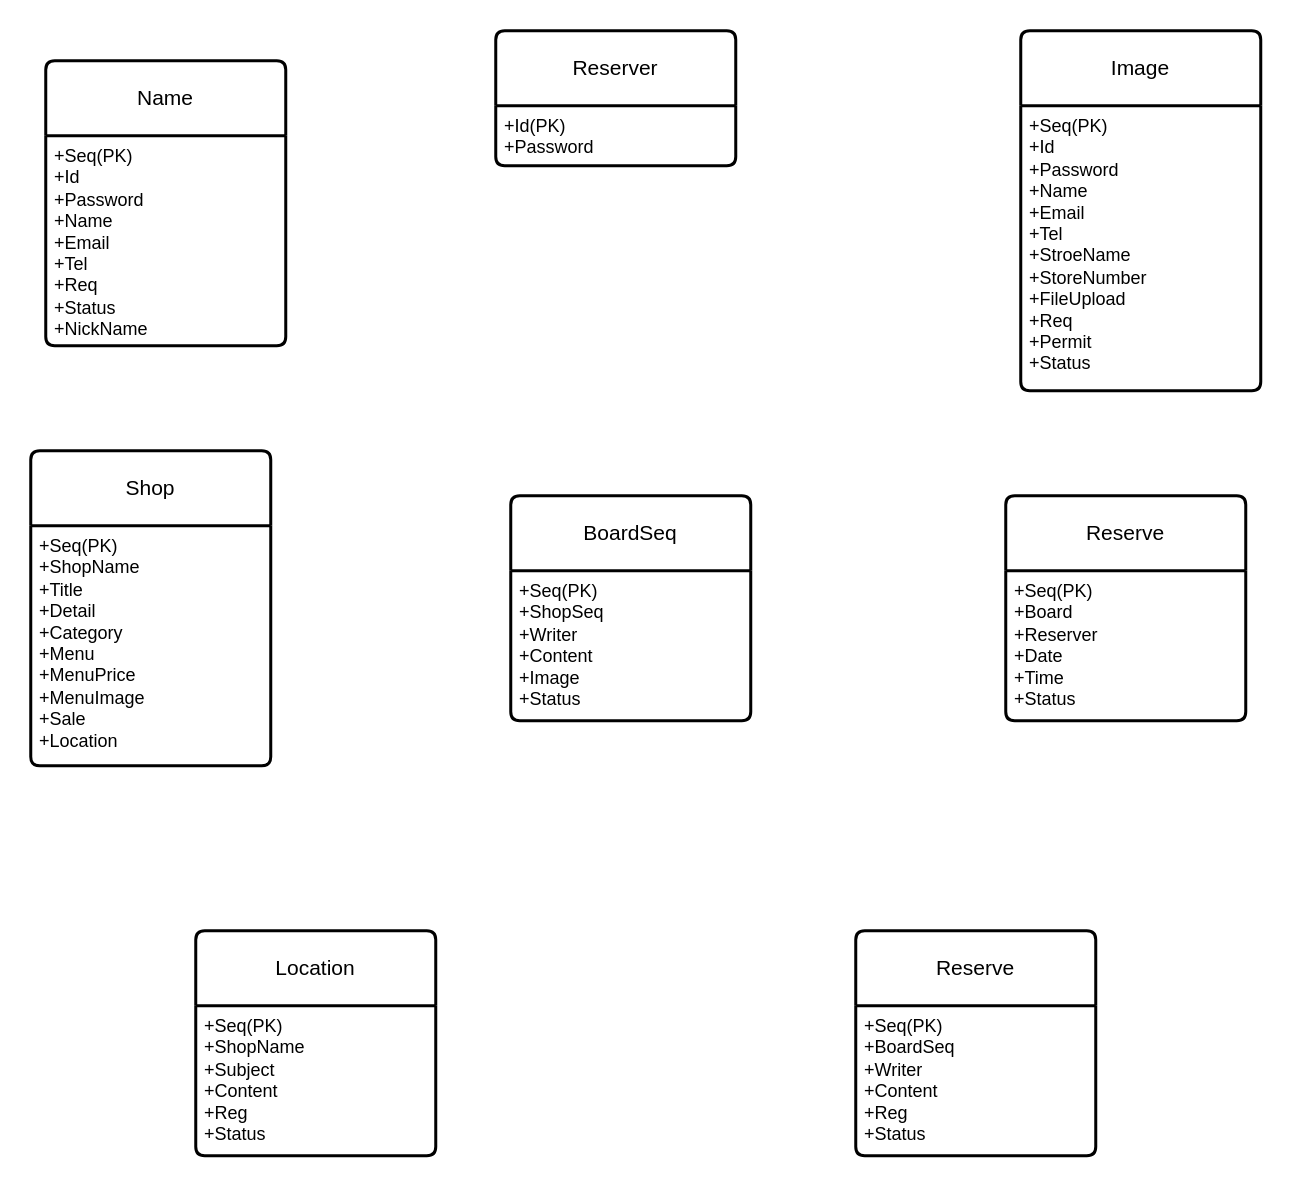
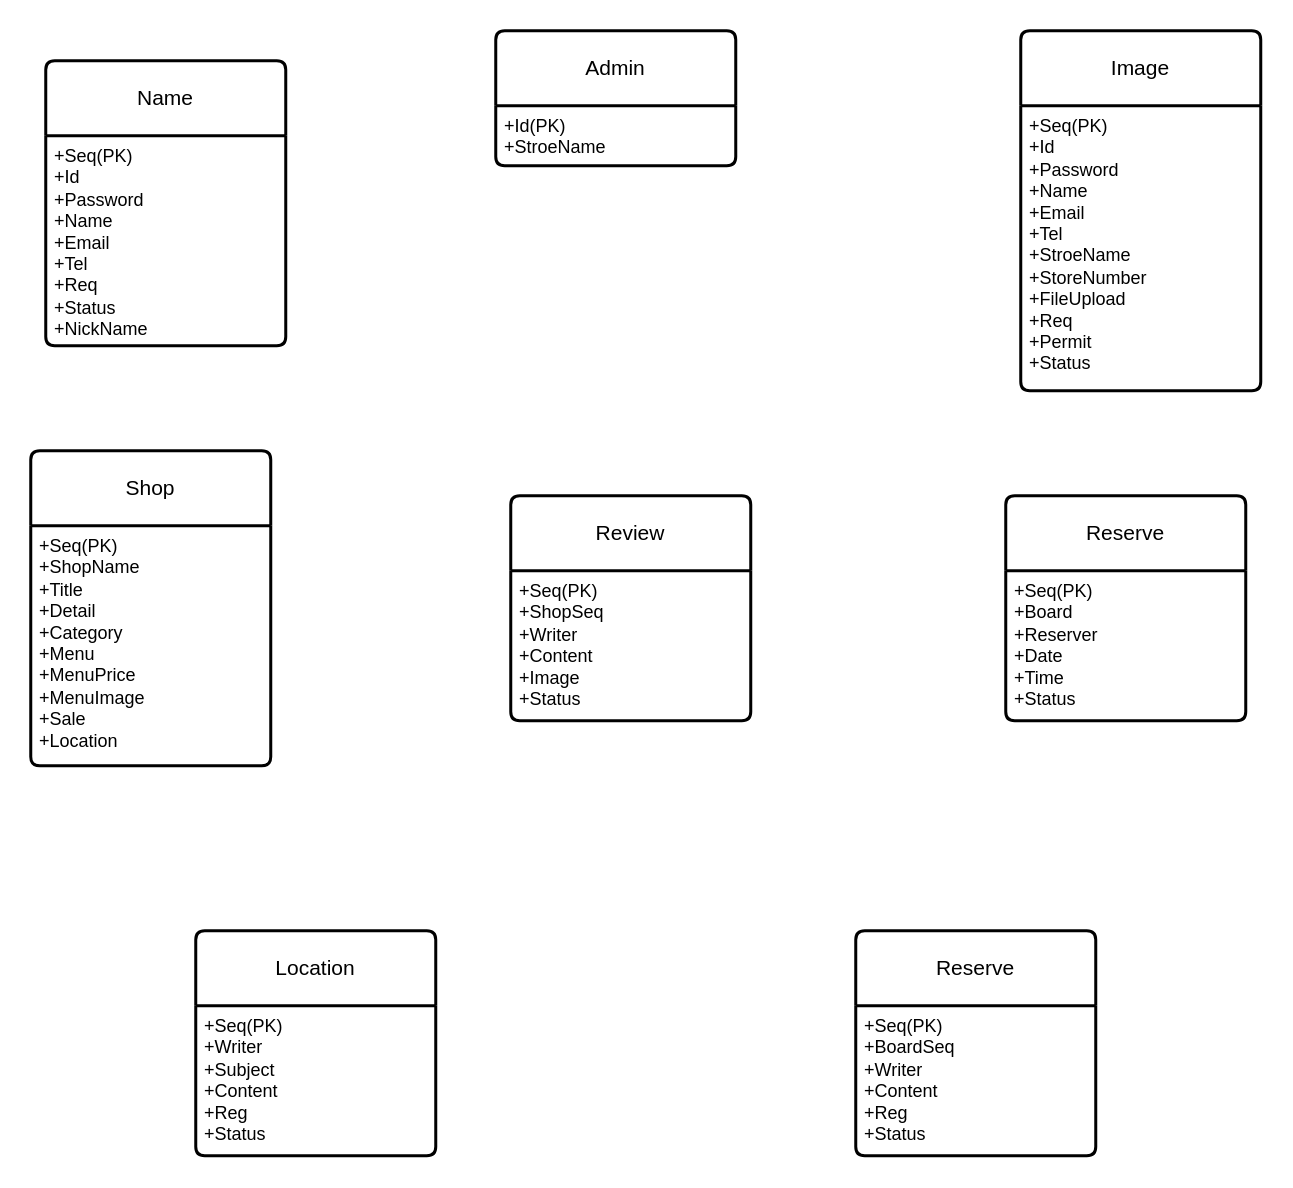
node "Reserver": label "Reserver" -> "Admin"
node "+Id(PK) +Password": label "+Id(PK) +Password" -> "+Id(PK) +StroeName"
node "BoardSeq": label "BoardSeq" -> "Review"
node "+Seq(PK) +ShopName +Subject +Content +Reg +Status": label "+Seq(PK) +ShopName +Subject +Content +Reg +Status" -> "+Seq(PK) +Writer +Subject +Content +Reg +Status"
